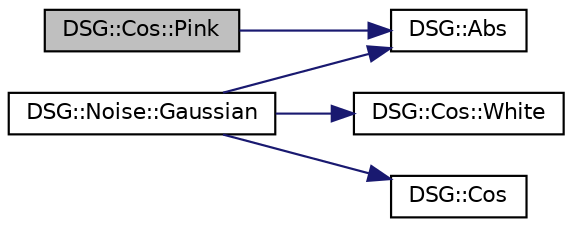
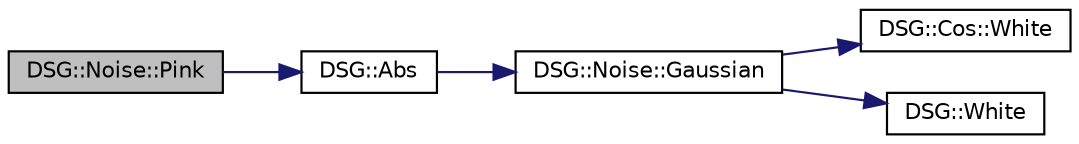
node "DSG::Cos::Pink": label "DSG::Cos::Pink" -> "DSG::Noise::Pink"
edge "DSG::Noise::Gaussian" -> "DSG::Abs": reversed
node "DSG::Cos": label "DSG::Cos" -> "DSG::White"
